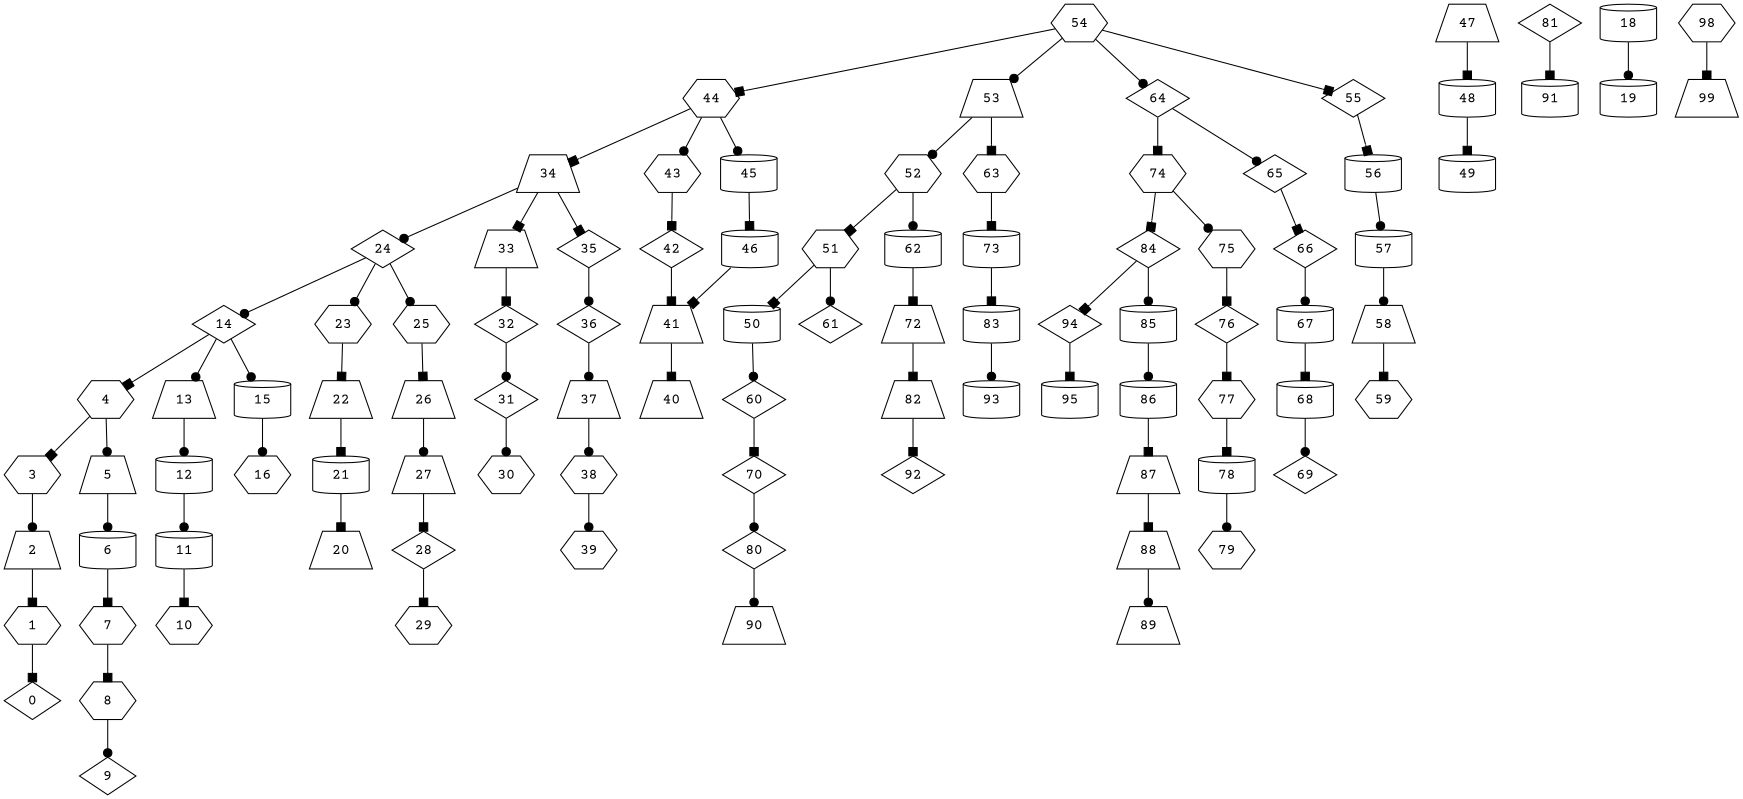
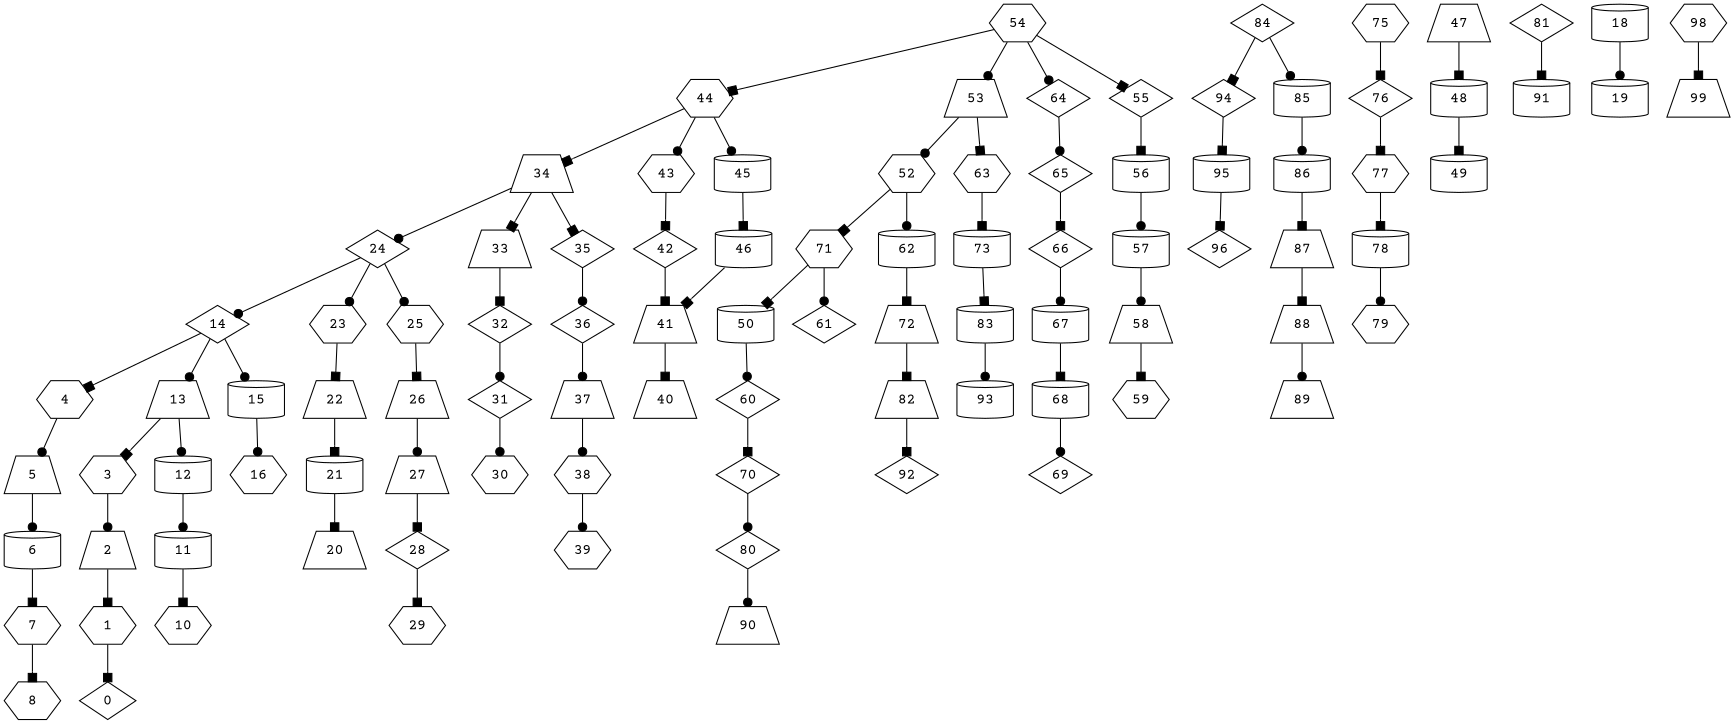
node "74": removed
node "51": label "51" -> "71"
node "96": added
edge "4" -> "3": now "13" -> "3"
node "9": removed
